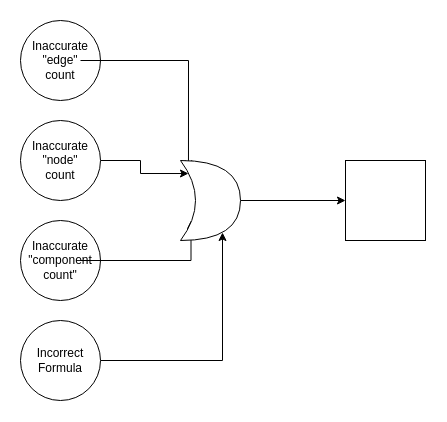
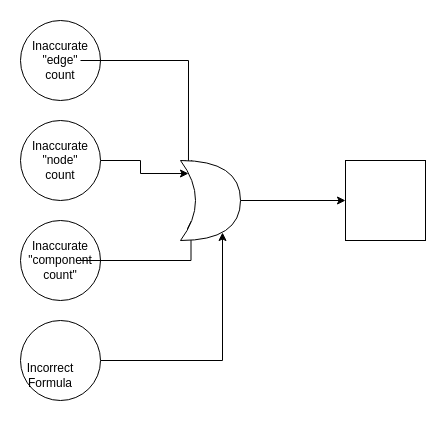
node "Incorrect Formula": moved (61, 361) -> (51, 376)
